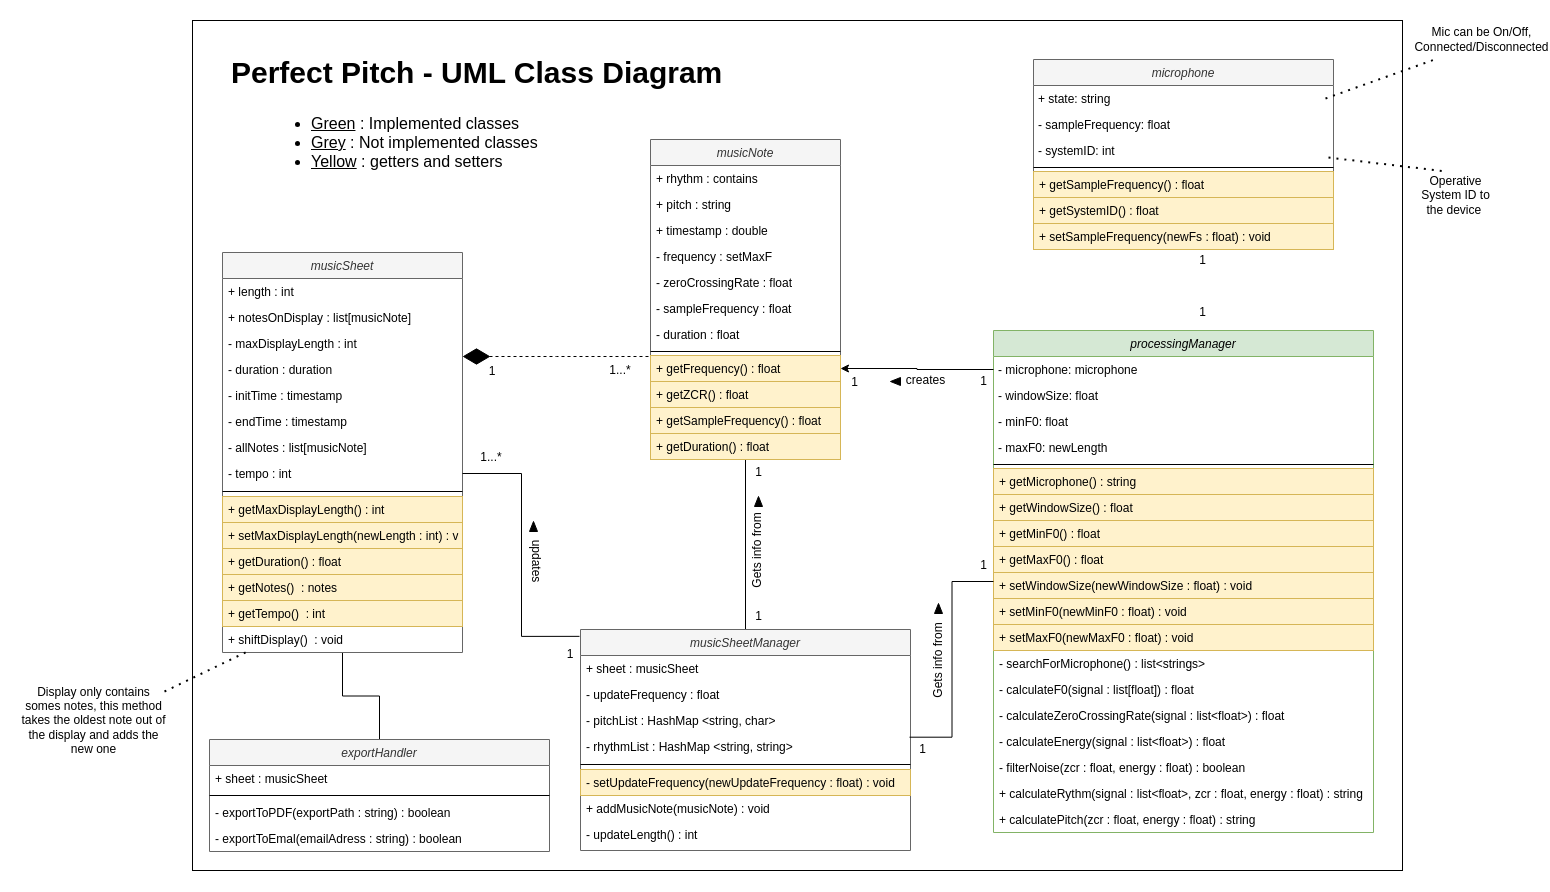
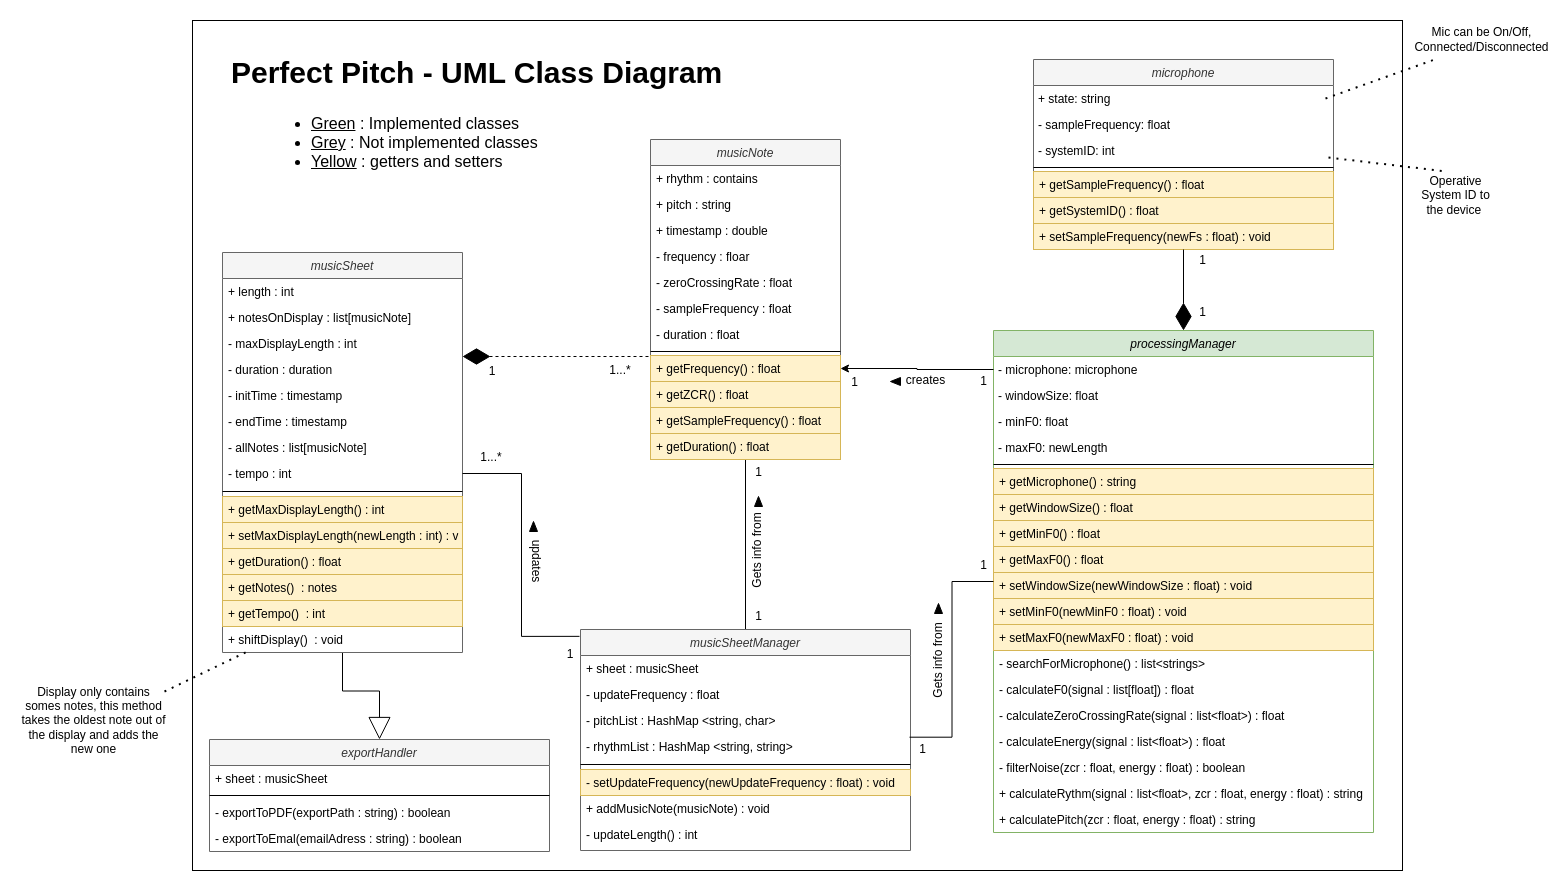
node "- frequency : setMaxF": label "- frequency : setMaxF" -> "- frequency : floar"
edge "microphone" -> "processingManager": added
edge "musicSheet" -- "exportHandler": arrowhead none -> block
